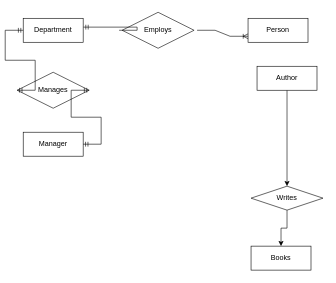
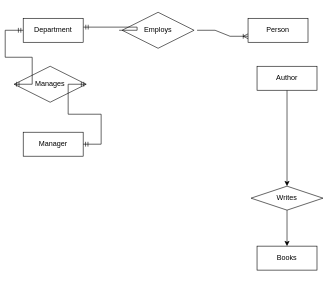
node "Manages": moved (53, 90) -> (50, 84)
node "Books": moved (281, 258) -> (287, 258)
